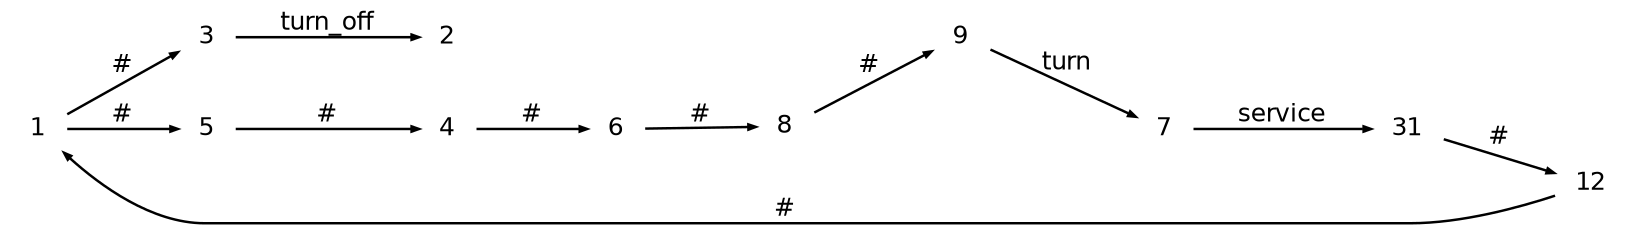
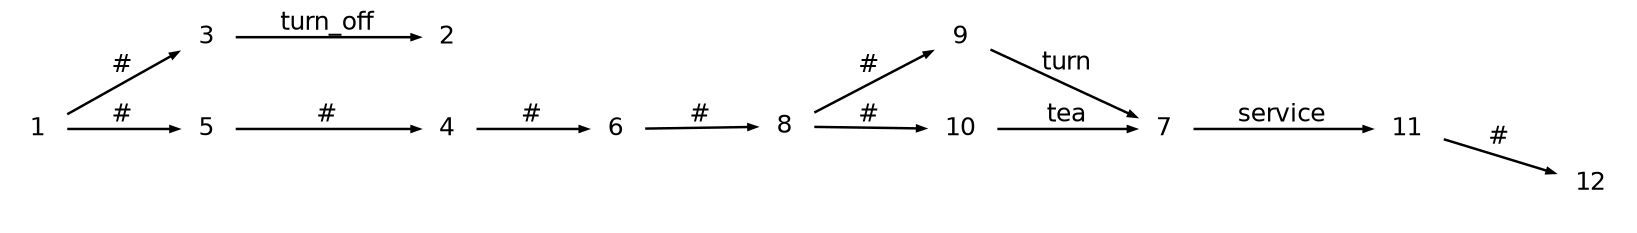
node "10": added
node "31": label "31" -> "11"
edge "12" -> "1": removed, label "#"
